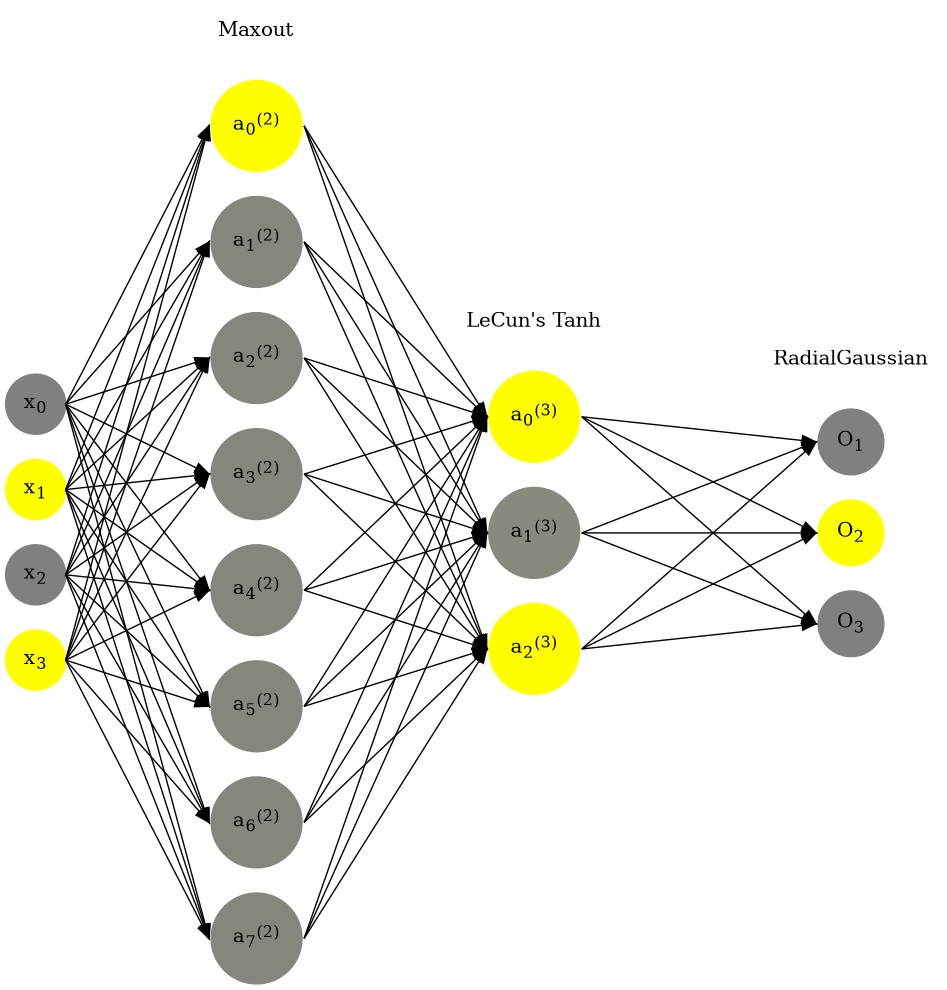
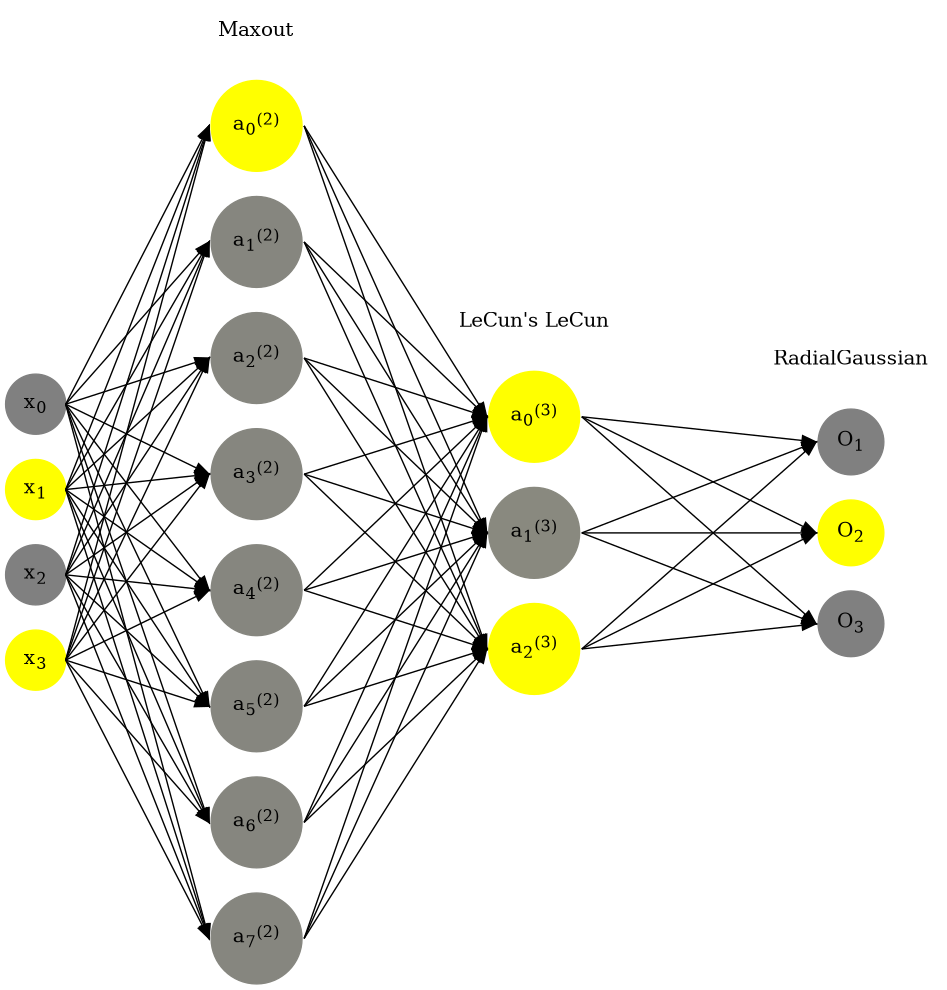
node "LeCun's Tanh": label "LeCun's Tanh" -> "LeCun's LeCun"
